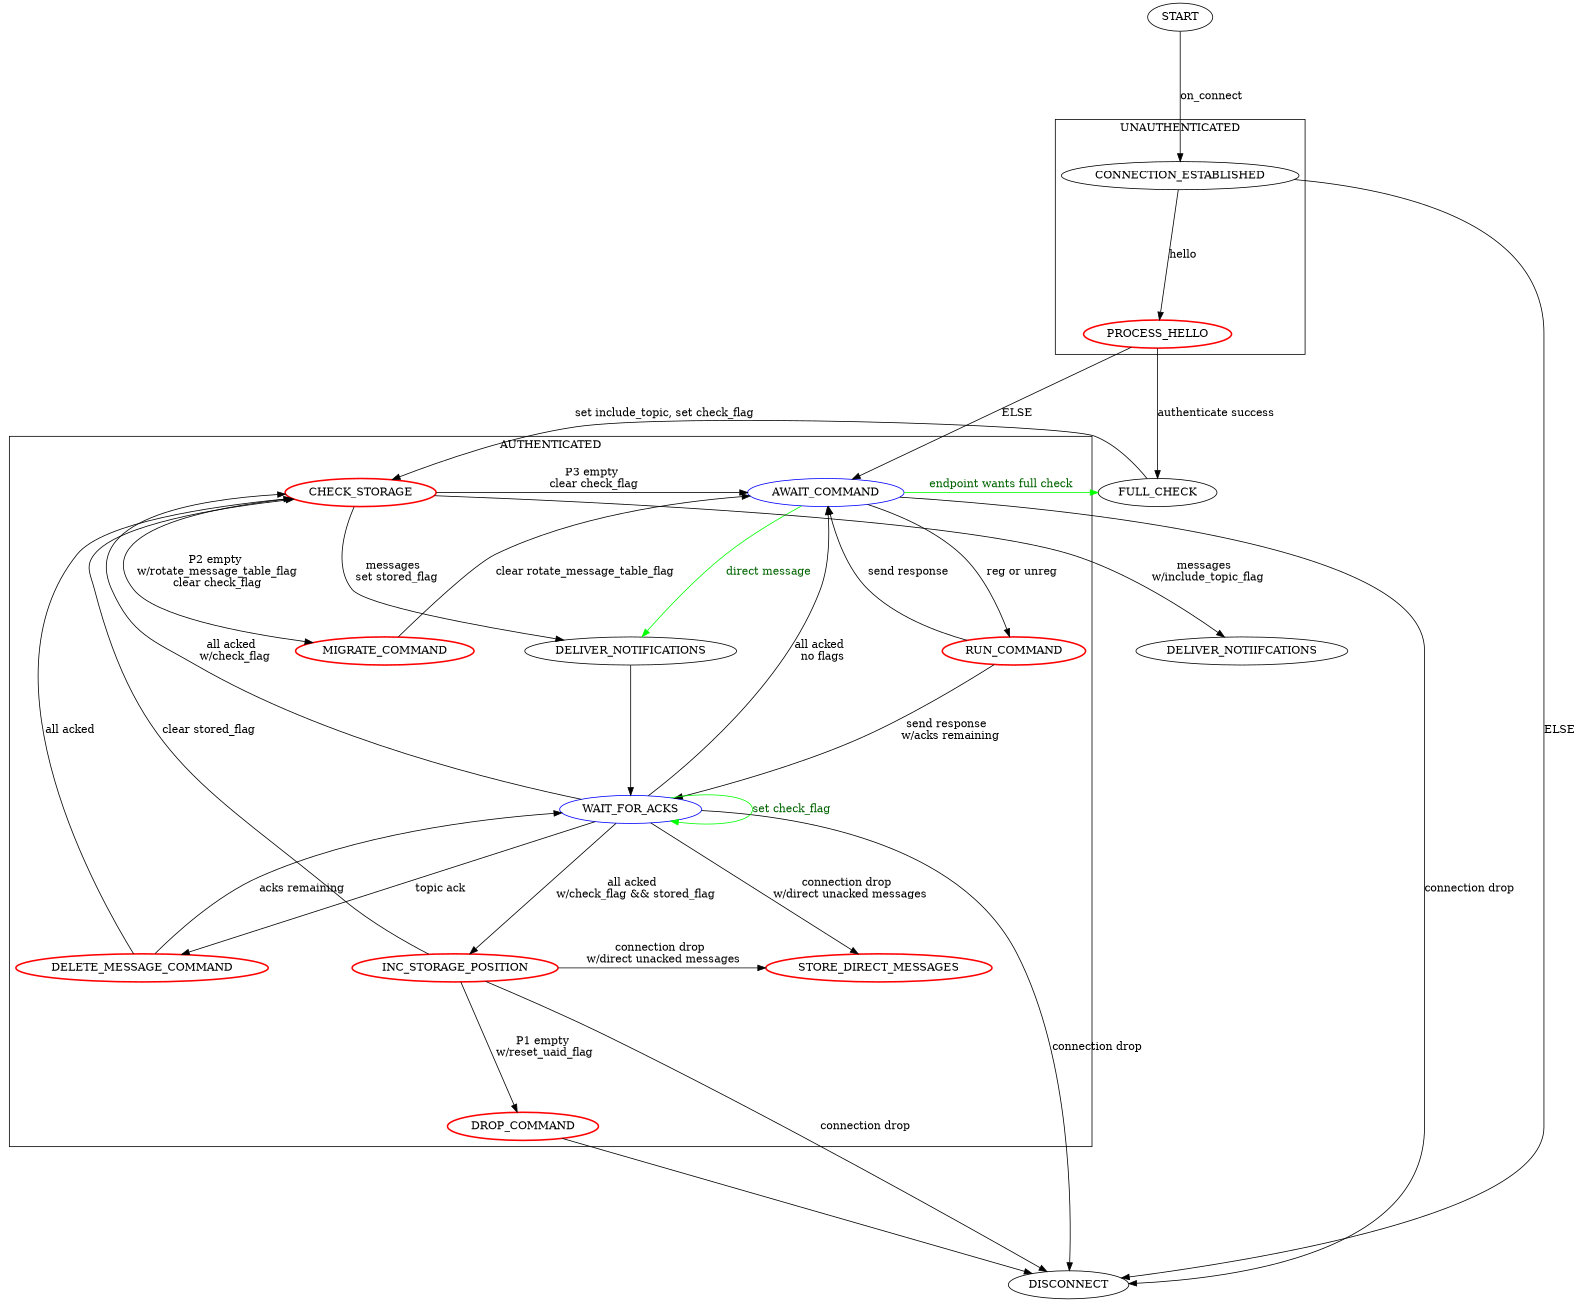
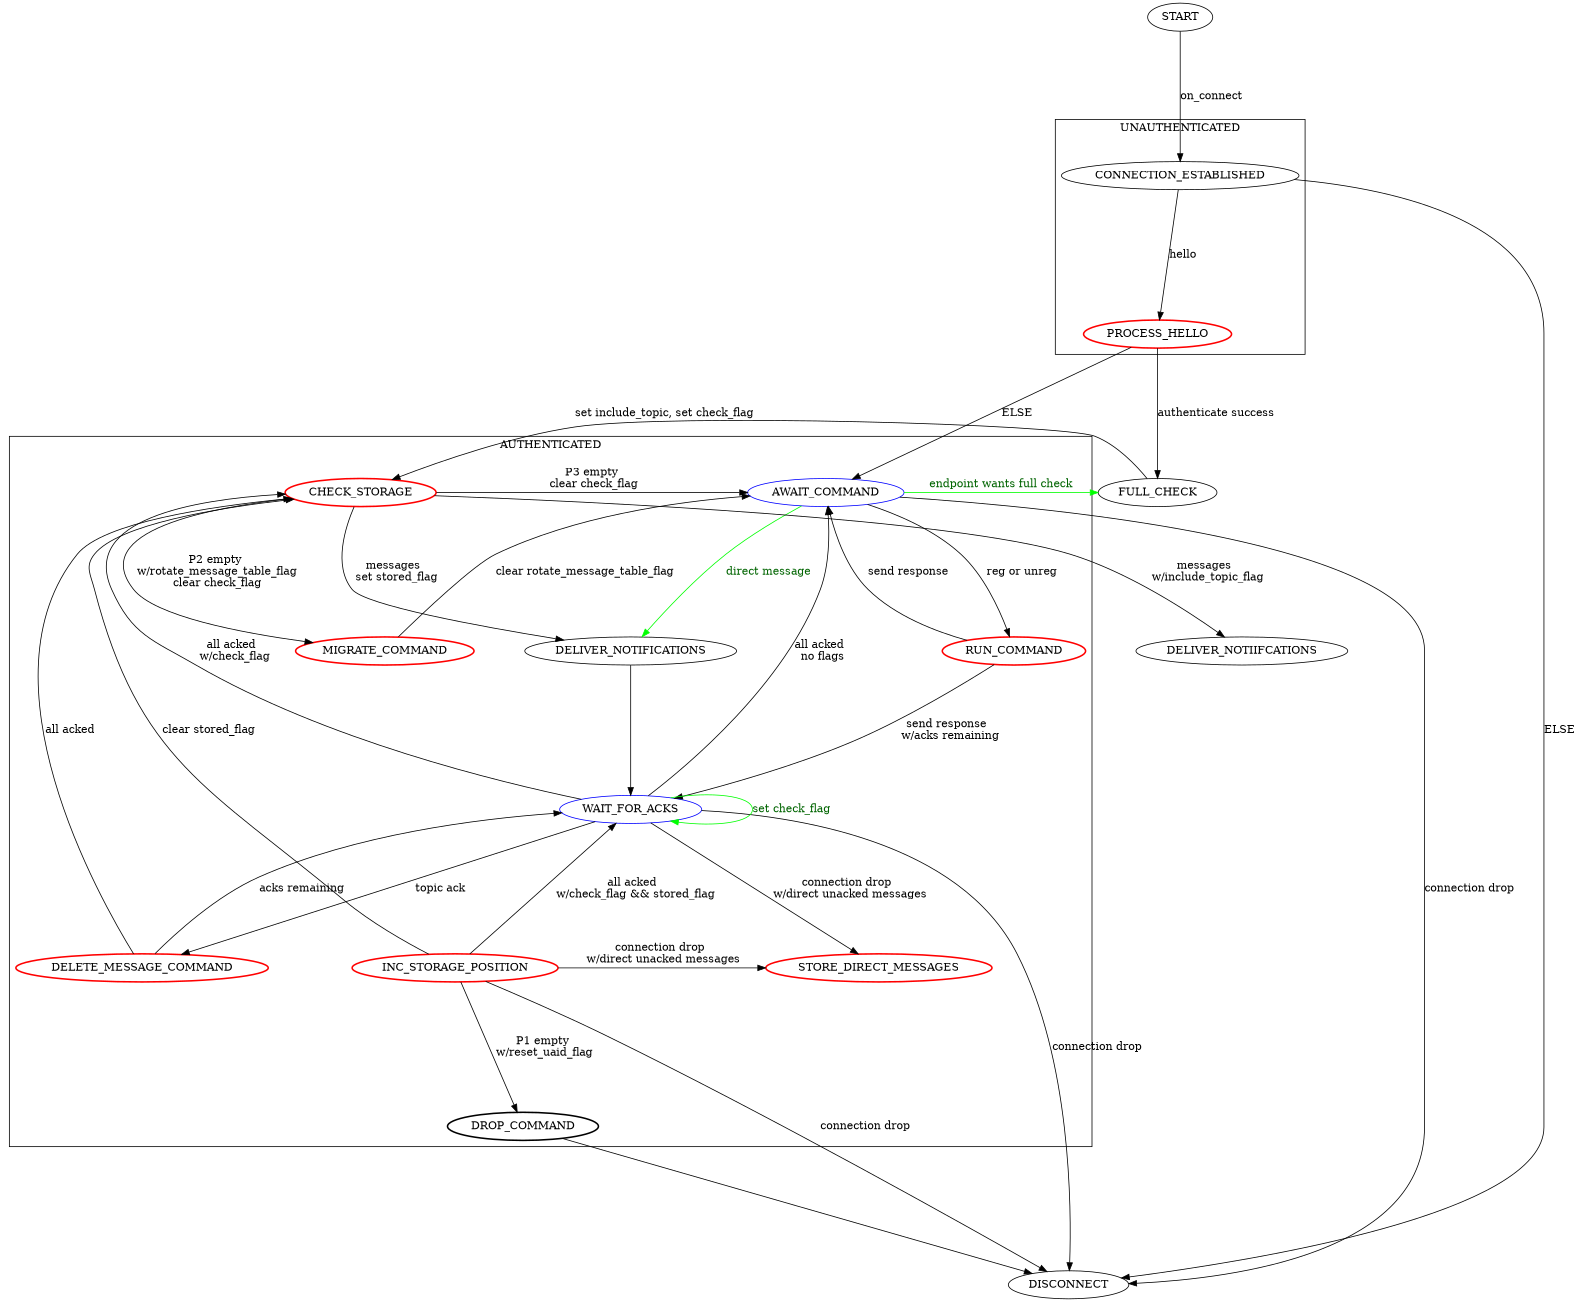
edge "WAIT_FOR_ACKS" -> "INC_STORAGE_POSITION": reversed
node "DROP_COMMAND": color red -> black
